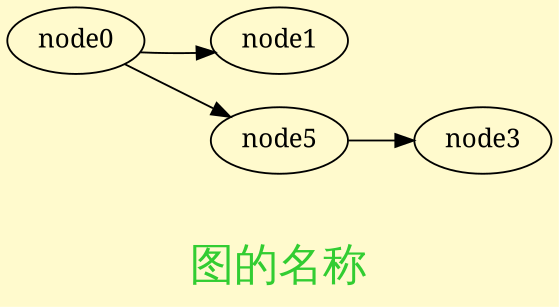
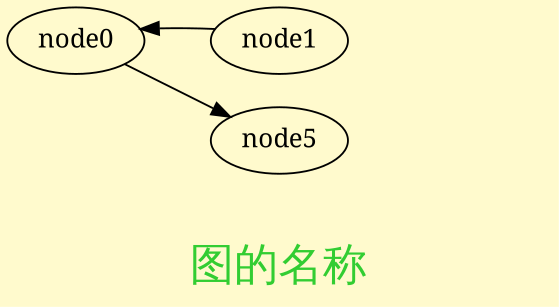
edge "node0" -> "node1": reversed
node "node3": removed
